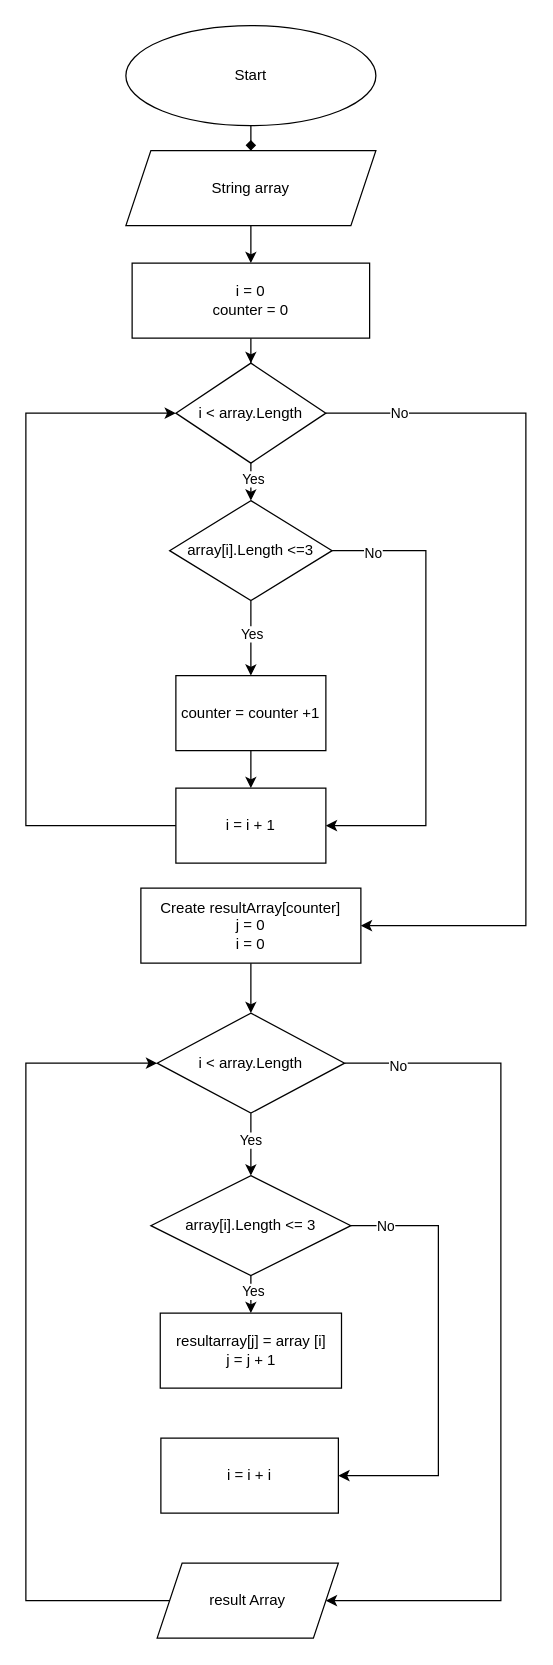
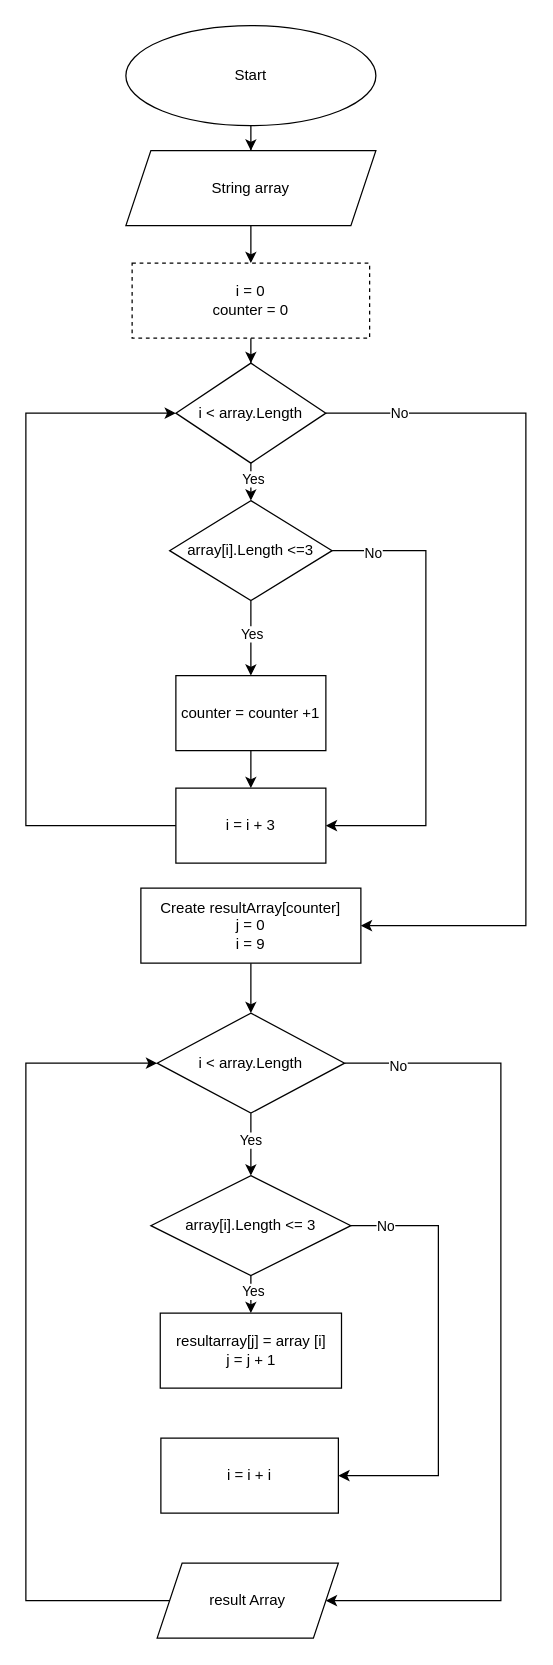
edge "Start" -> "String array": arrowhead diamond -> classic
node "i = 0 counter = 0": style solid -> dashed
node "i = i + 1": label "i = i + 1" -> "i = i + 3"
node "Сreate resultArray[counter] j = 0 i = 0": label "Сreate resultArray[counter] j = 0 i = 0" -> "Сreate resultArray[counter] j = 0 i = 9"
